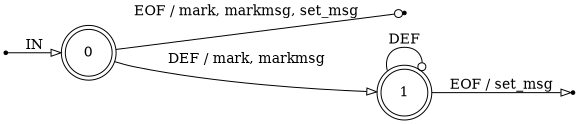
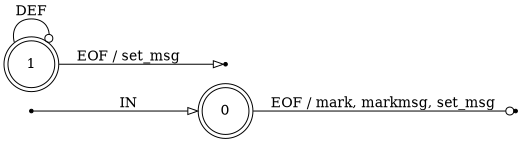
edge "0" -> "1": removed, label "DEF / mark, markmsg"
